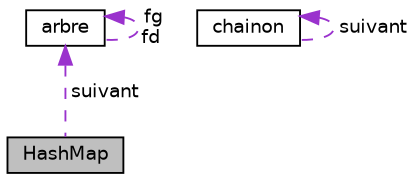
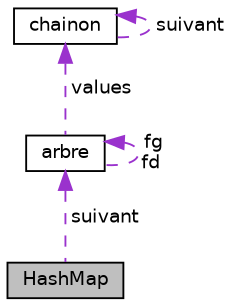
edge "arbre" -> "chainon": added, label "values"
